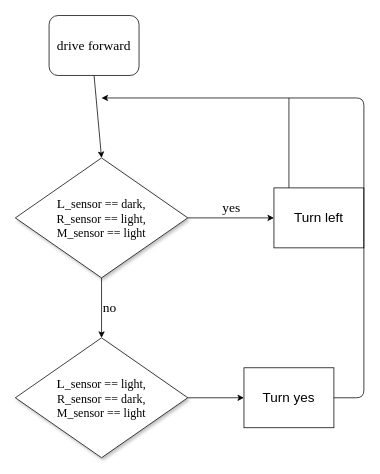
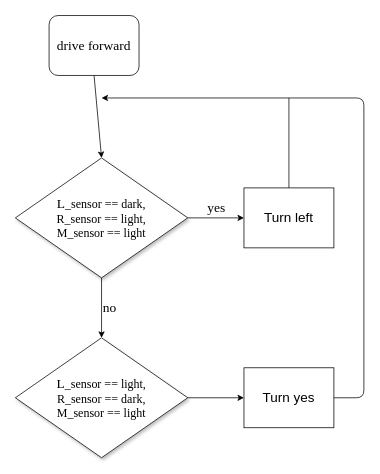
node "Turn left": moved (319, 218) -> (289, 218)
